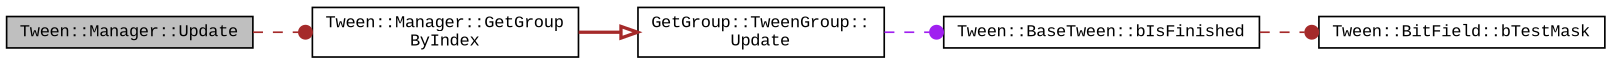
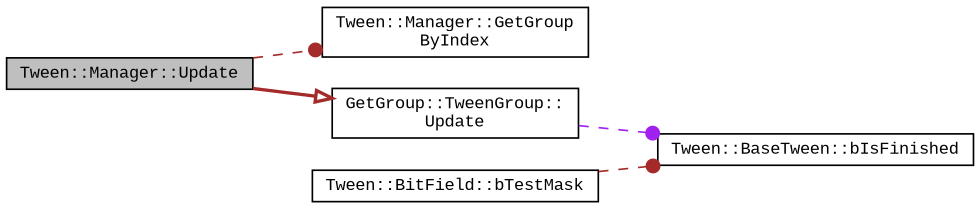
edge "Tween::Manager::GetGroup ByIndex" -> "GetGroup::TweenGroup:: Update": now "Tween::Manager::Update" -> "GetGroup::TweenGroup:: Update"
edge "Tween::BaseTween::bIsFinished" -> "Tween::BitField::bTestMask": reversed
